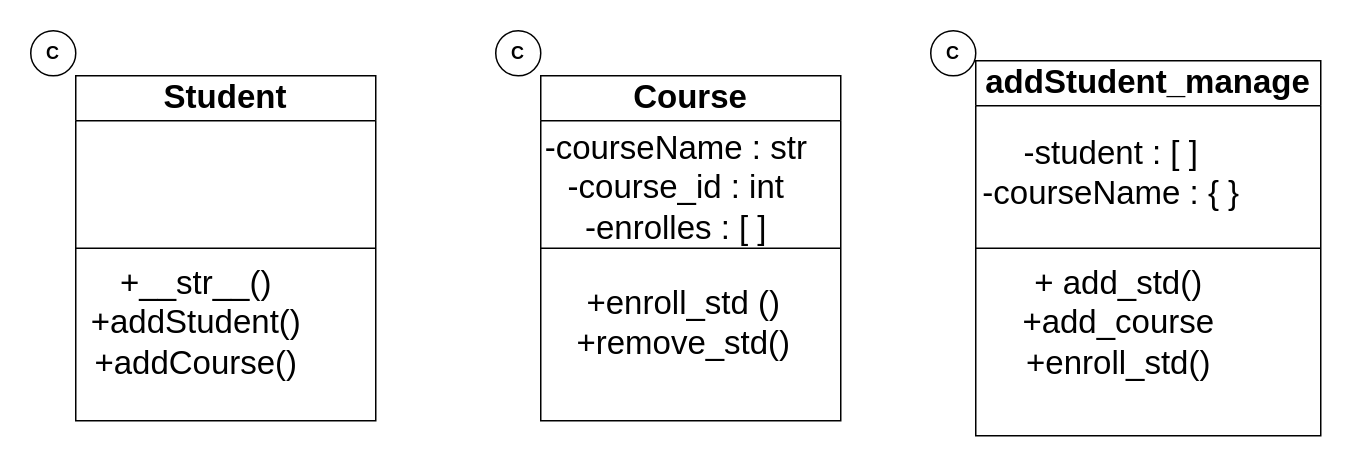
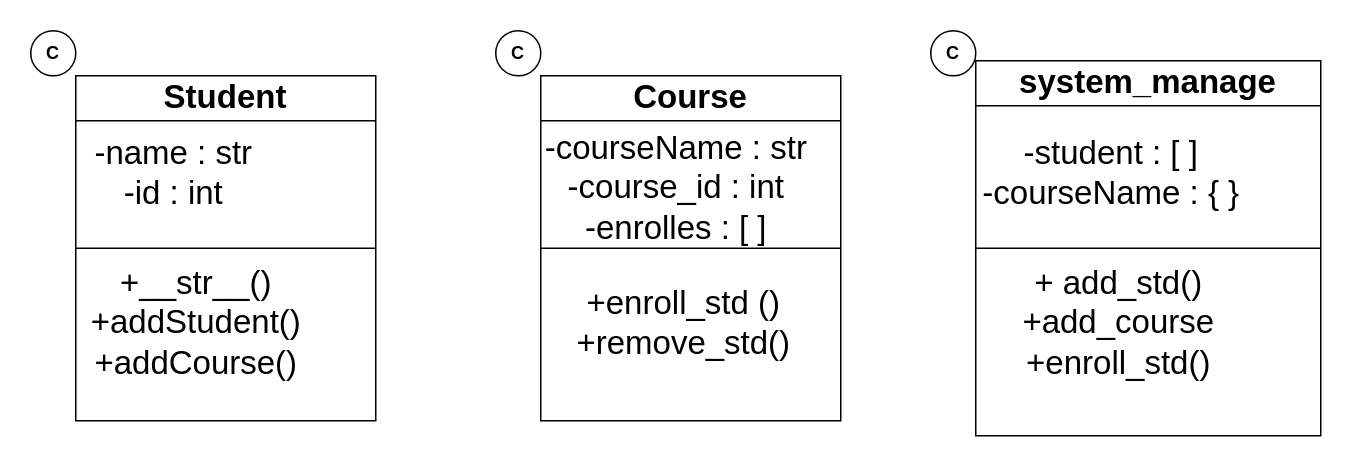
node "addStudent_manage": label "addStudent_manage" -> "system_manage"
node "-name : str -id : int": added
